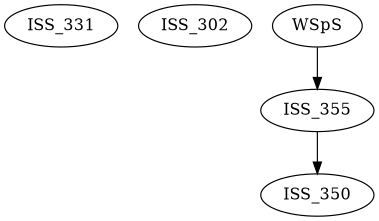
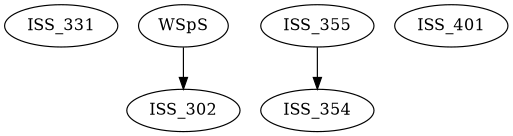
node "ISS_401": added
edge "WSpS" -> "ISS_355": now "WSpS" -> "ISS_302"
node "ISS_350": label "ISS_350" -> "ISS_354"
